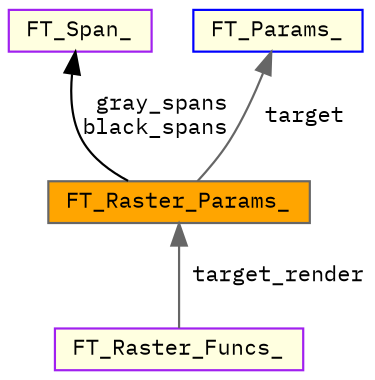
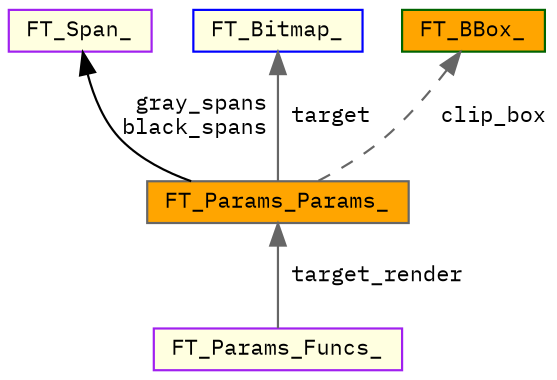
node "FT_Params_": label "FT_Params_" -> "FT_Bitmap_"
node "FT_BBox_": added
node "FT_Raster_Params_": label "FT_Raster_Params_" -> "FT_Params_Params_"
node "FT_Raster_Funcs_": label "FT_Raster_Funcs_" -> "FT_Params_Funcs_"
